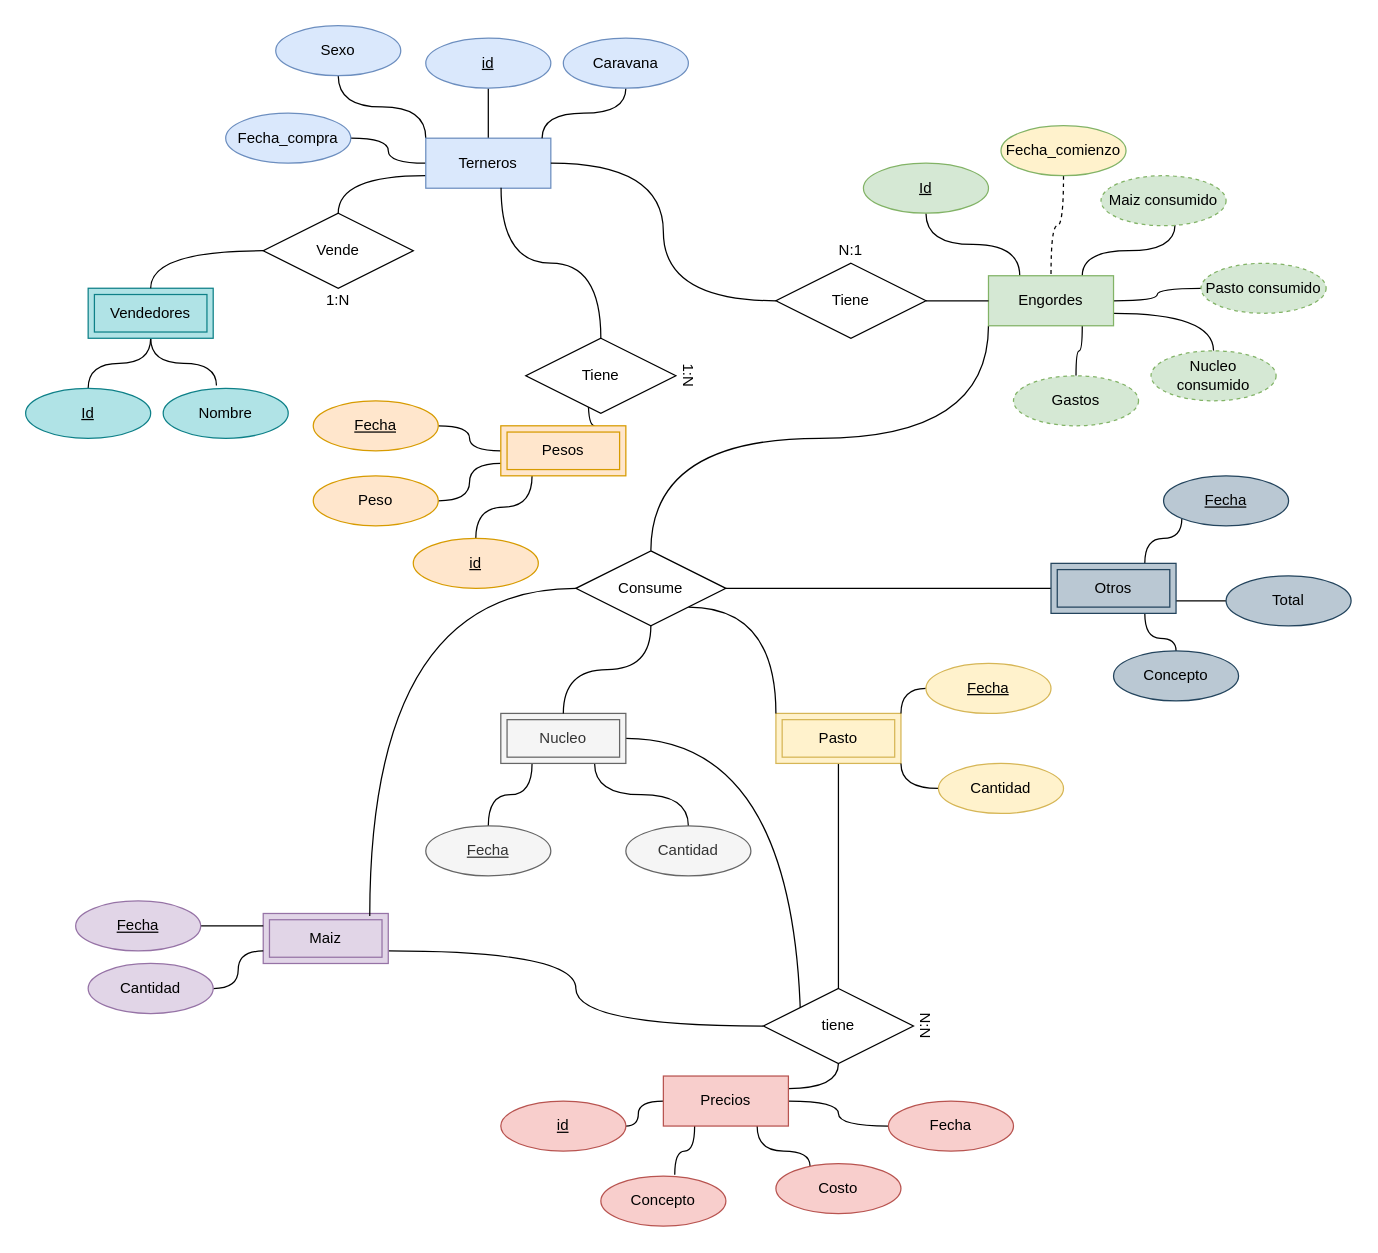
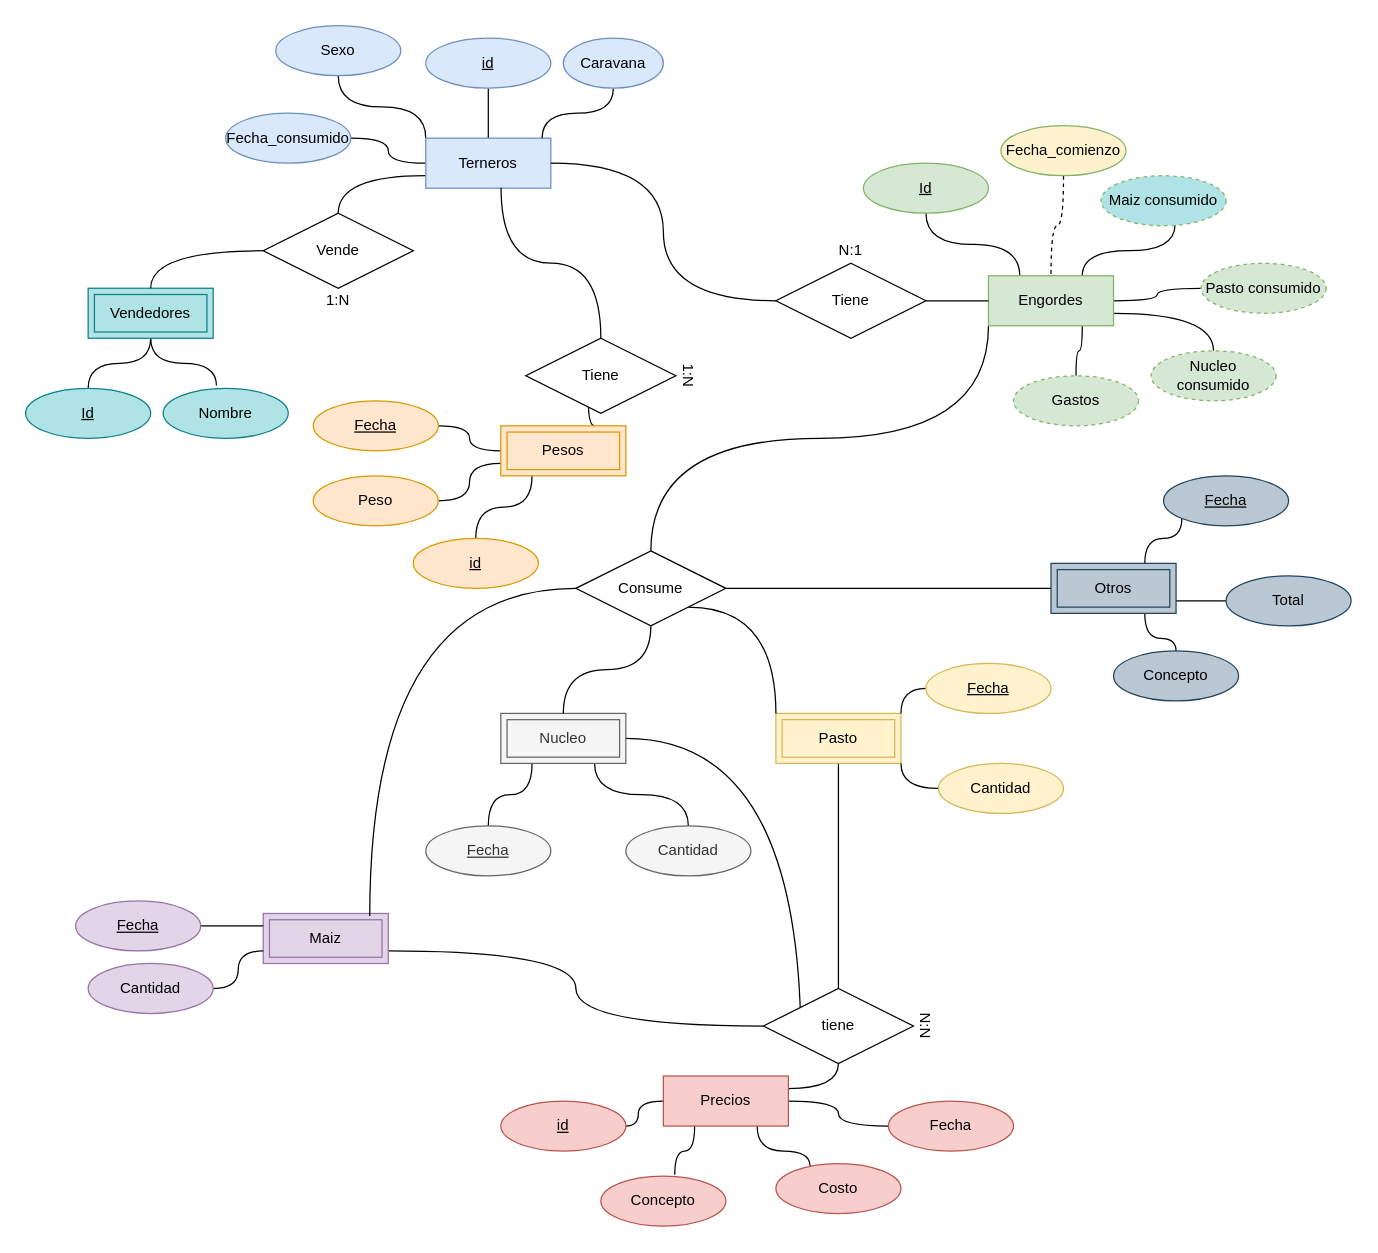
node "Caravana": size 125x50 -> 100x50
node "Fecha_compra": label "Fecha_compra" -> "Fecha_consumido"
node "Maiz consumido": fillcolor #d5e8d4 -> #b0e3e6
